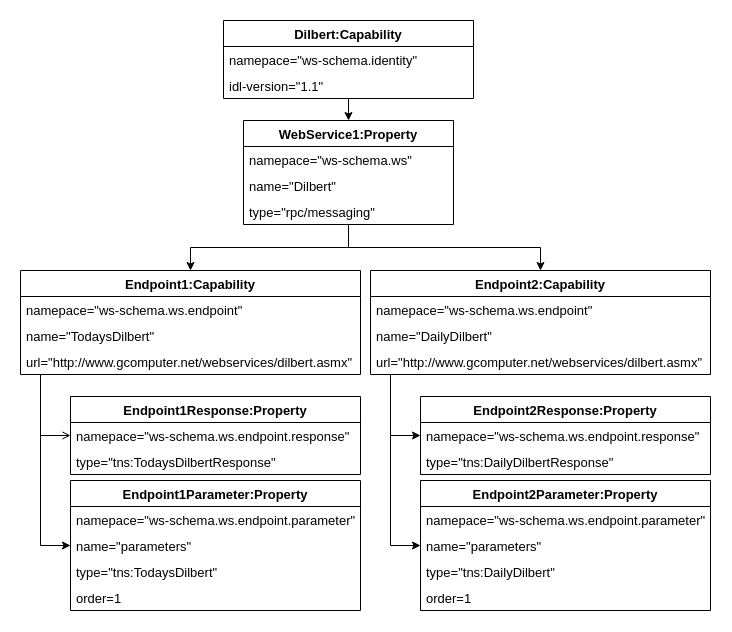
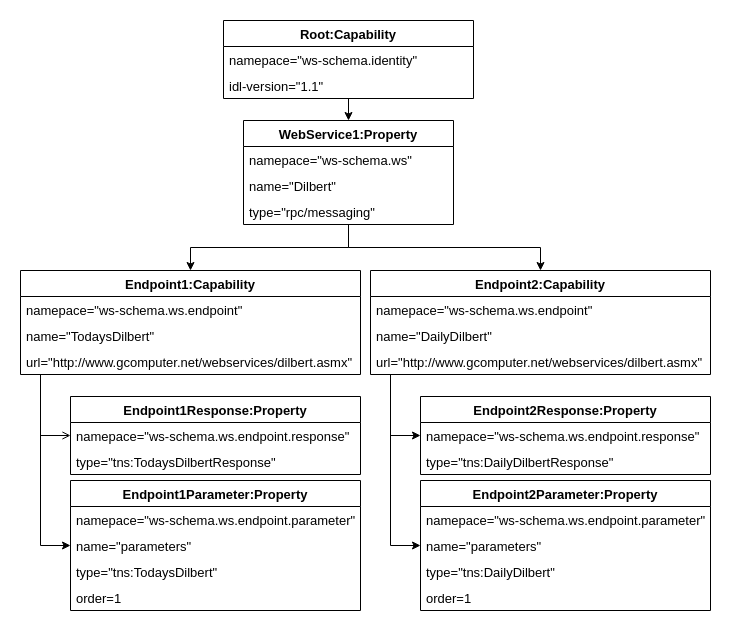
node "Dilbert:Capability": label "Dilbert:Capability" -> "Root:Capability"
